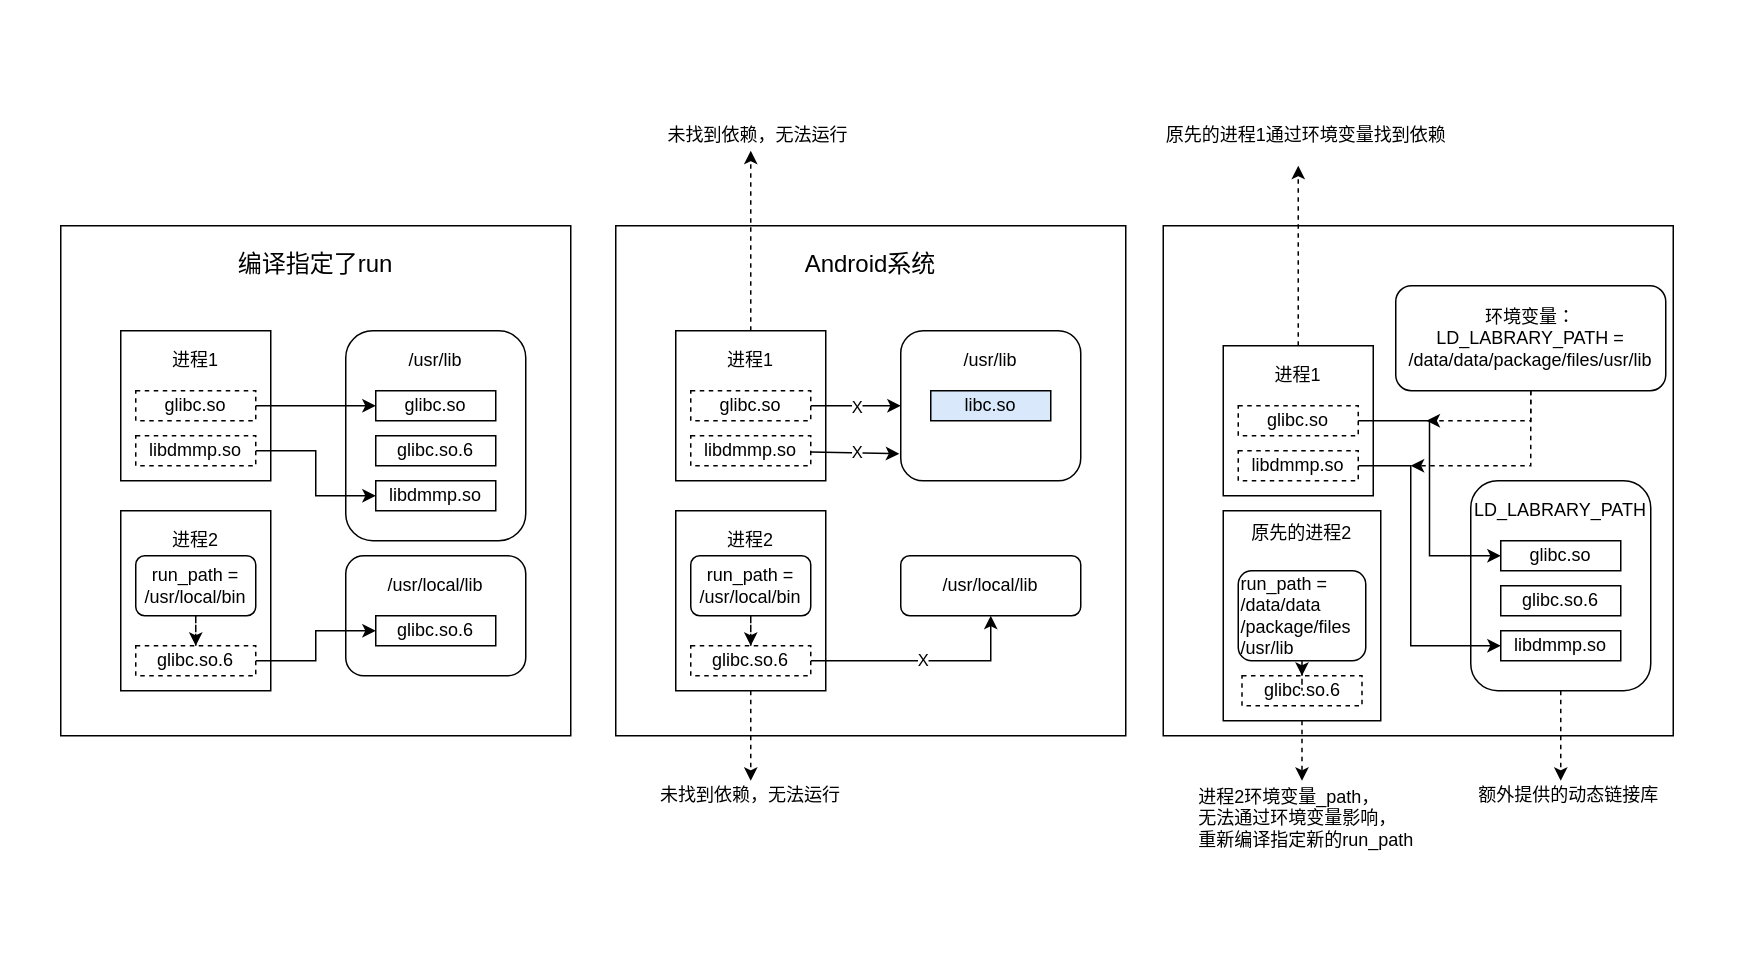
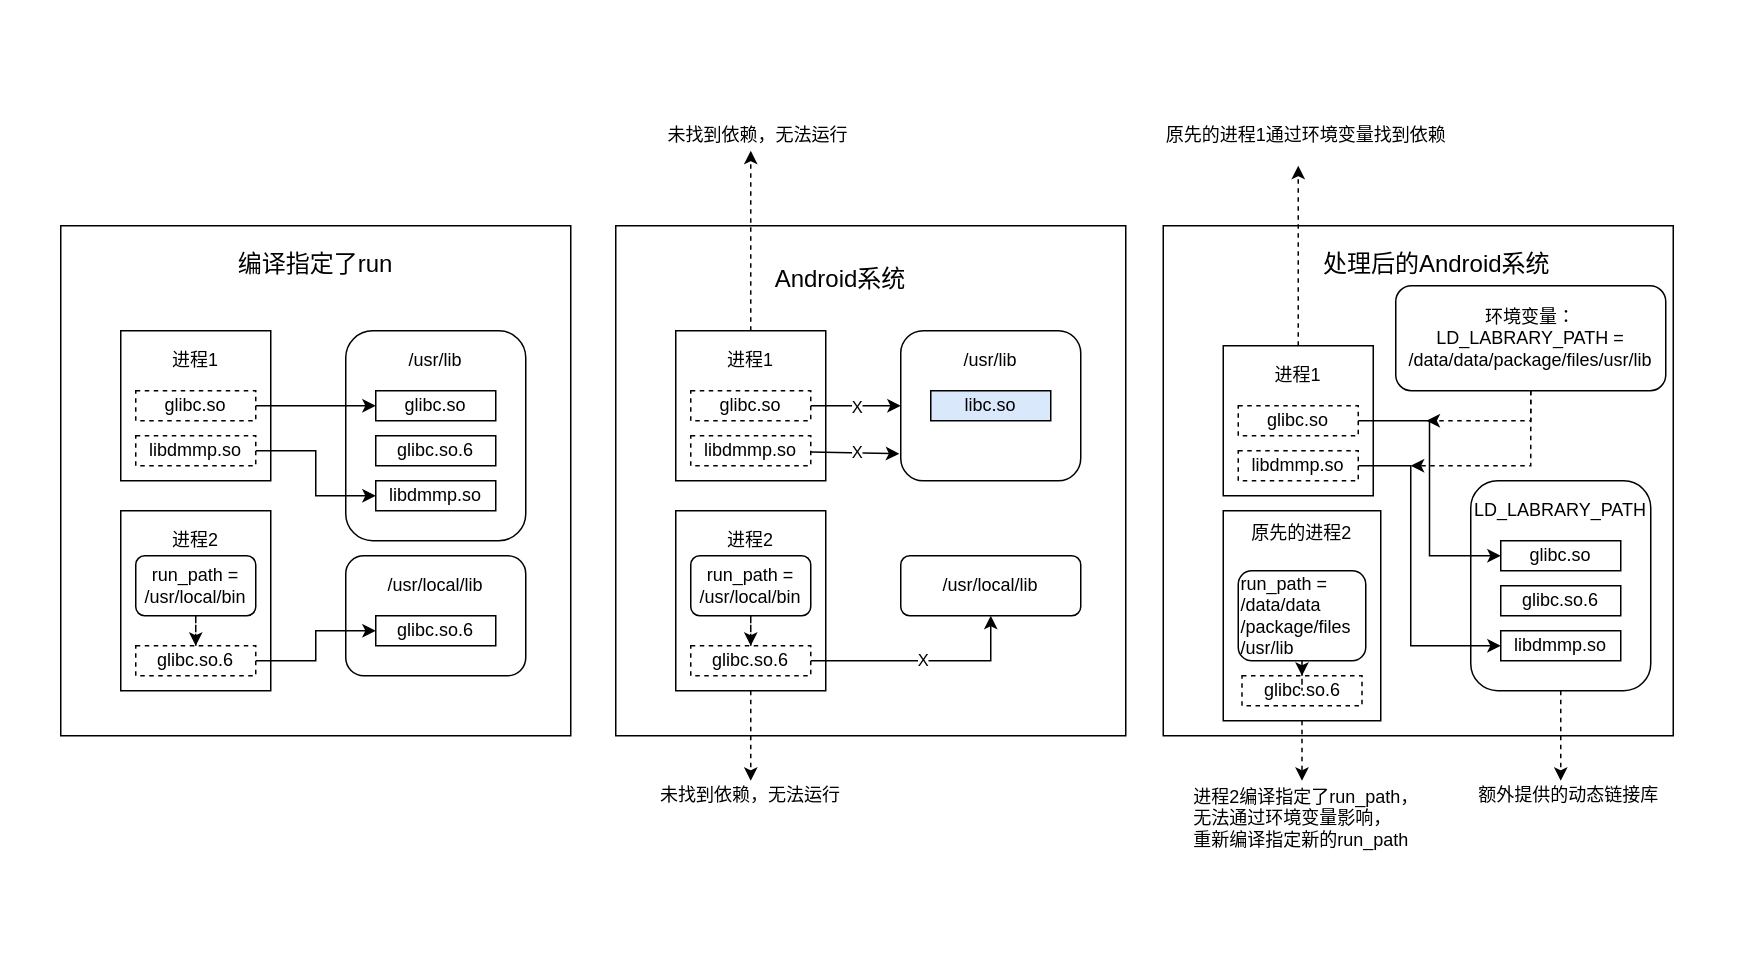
node "Android系统": moved (871, 263) -> (841, 278)
node "处理后的Android系统": added
node "进程2环境变量_path， 无法通过环境变量影响， 重新编译指定新的run_path": label "进程2环境变量_path， 无法通过环境变量影响， 重新编译指定新的run_path" -> "进程2编译指定了run_path， 无法通过环境变量影响， 重新编译指定新的run_path"
